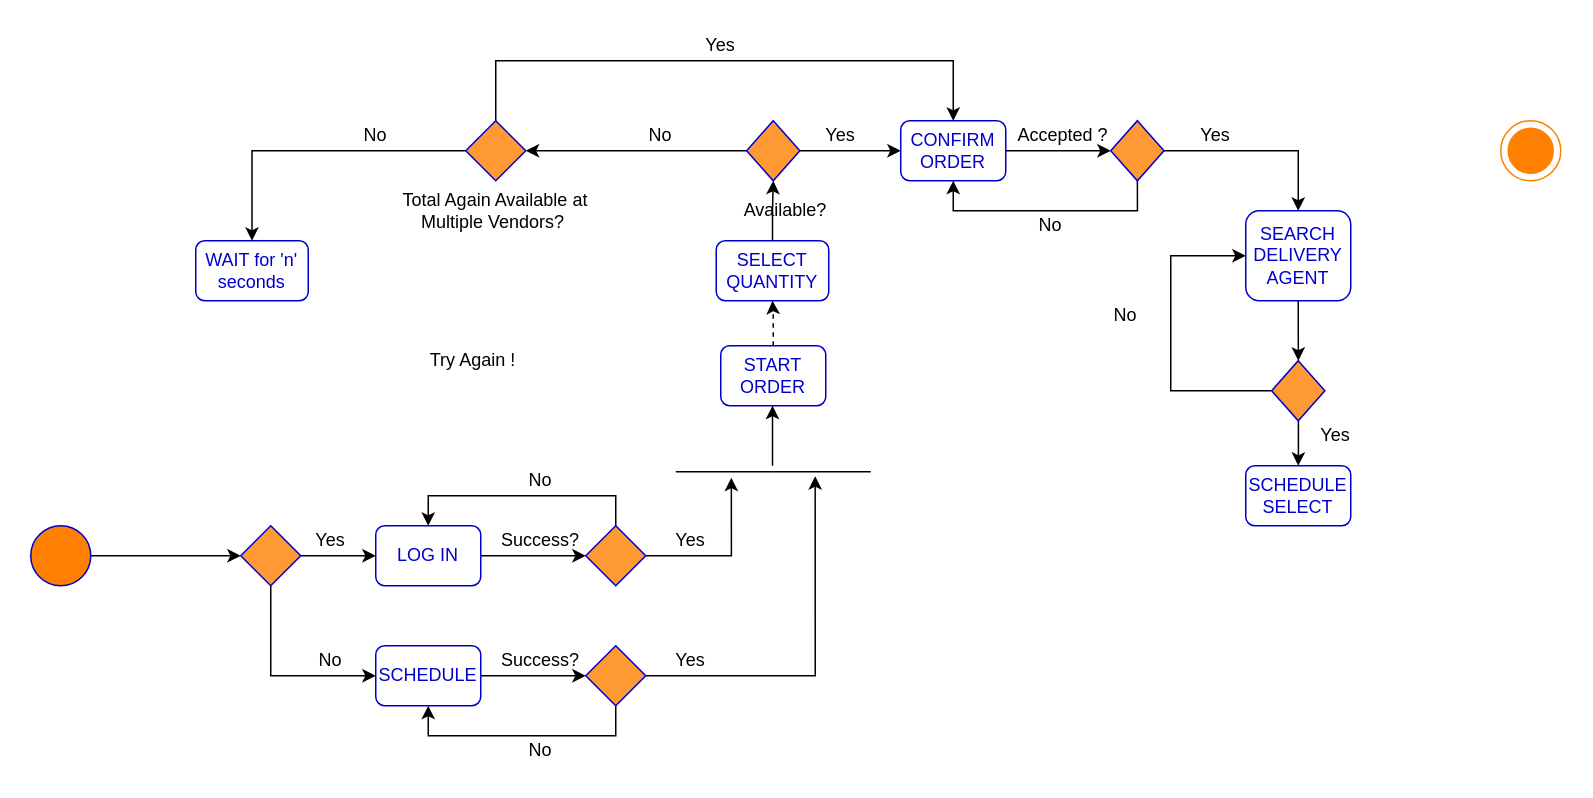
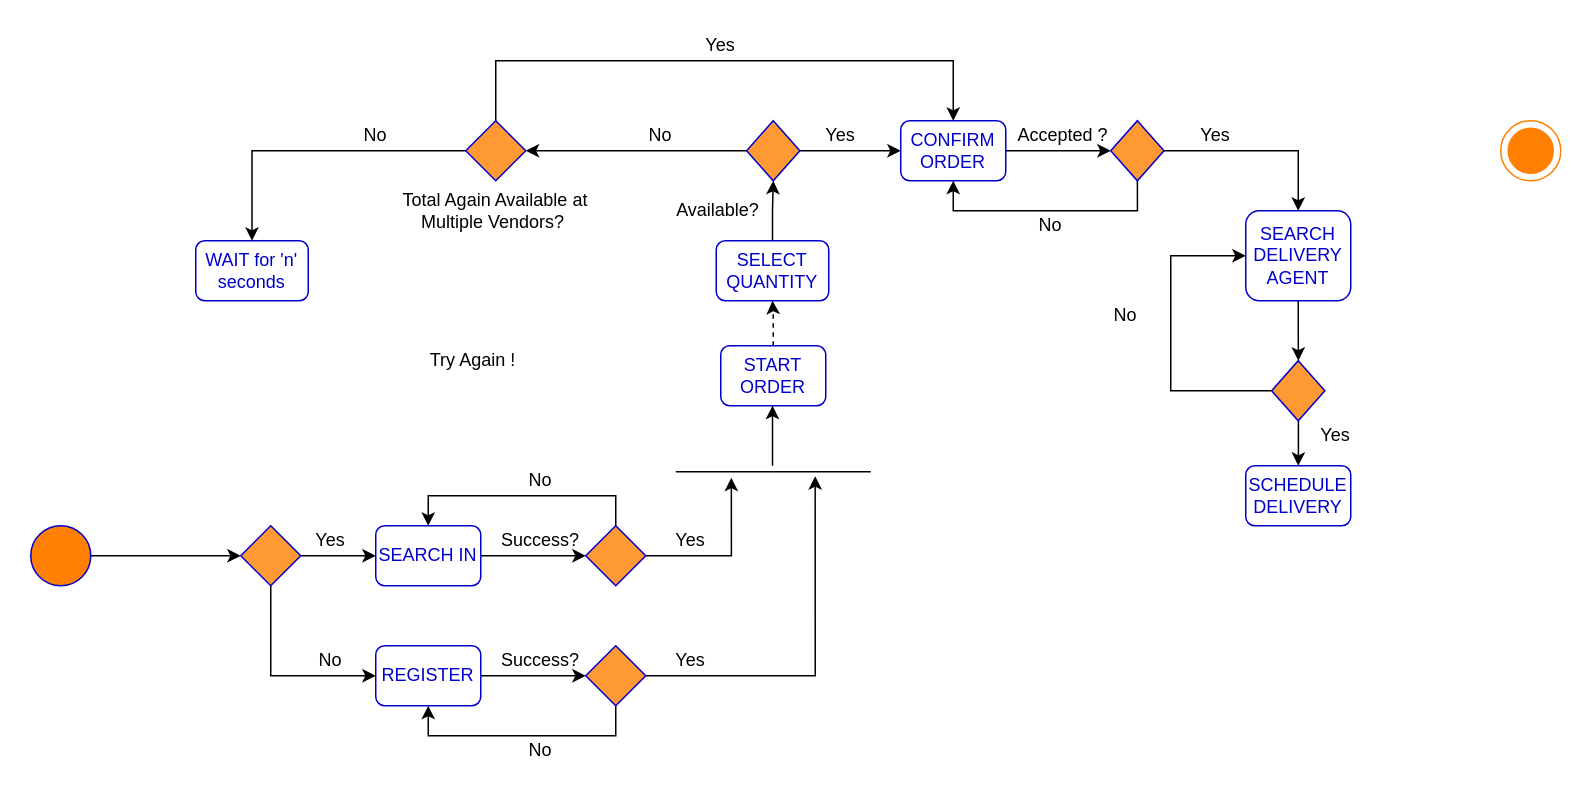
node "Available?": moved (788, 211) -> (721, 211)
node "SCHEDULE SELECT": label "SCHEDULE SELECT" -> "SCHEDULE DELIVERY"
node "LOG IN": label "LOG IN" -> "SEARCH IN"
node "SCHEDULE": label "SCHEDULE" -> "REGISTER"
